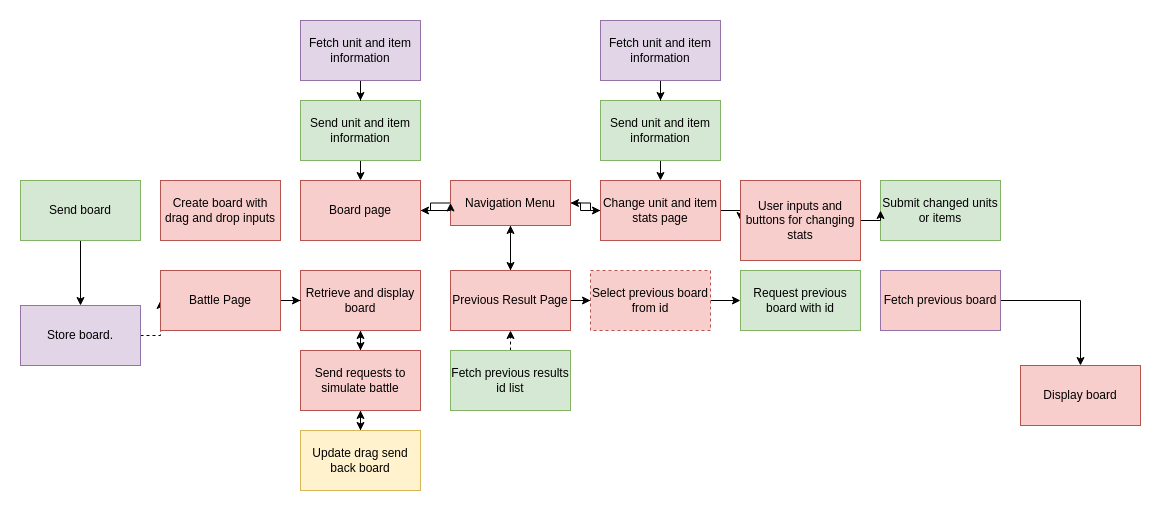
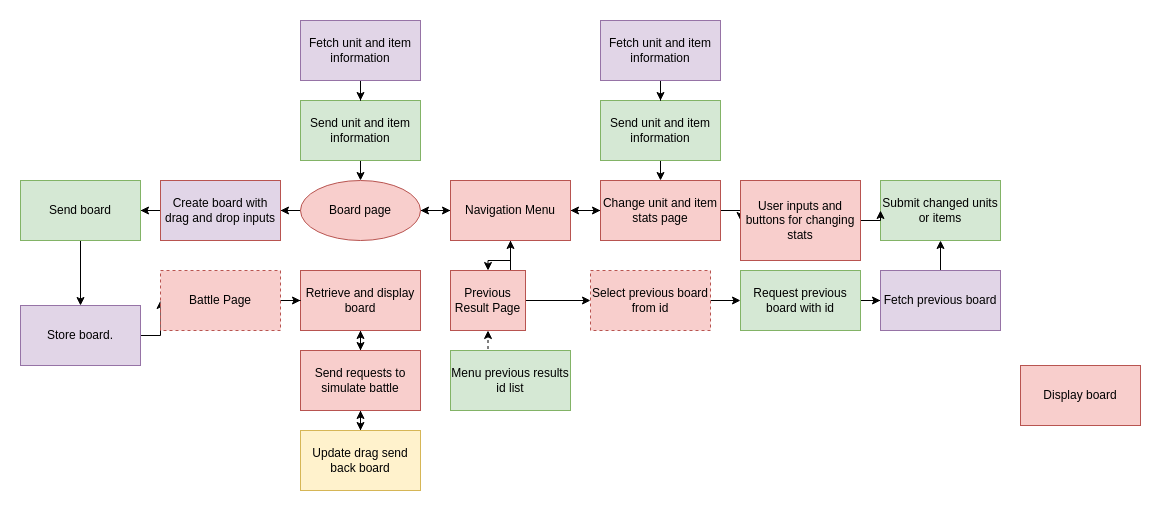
node "Navigation Menu": size 120x45 -> 120x60
edge "Create board with drag and drop inputs" -> "Send board": added
node "Create board with drag and drop inputs": fillcolor #f8cecc -> #e1d5e7
edge "Board page" -> "Create board with drag and drop inputs": added
node "Board page": shape rectangle -> ellipse
node "Battle Page": style solid -> dashed
node "Previous Result Page": size 120x60 -> 75x60
edge "Request previous board with id" -> "Fetch previous board": added
node "Fetch previous board": fillcolor #f8cecc -> #e1d5e7
edge "Fetch previous board" -> "Display board": now "Fetch previous board" -> "Submit changed units or items"
edge "Store board." -> "Battle Page": style dashed -> solid
node "Fetch previous results id list": label "Fetch previous results id list" -> "Menu previous results id list"
